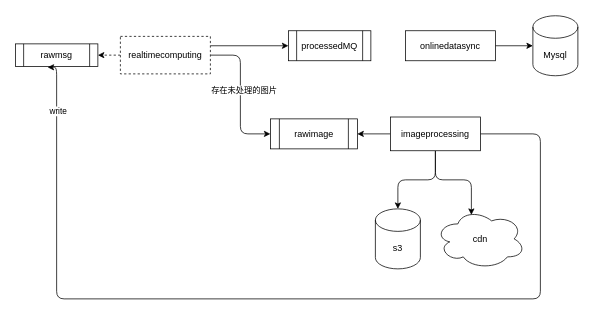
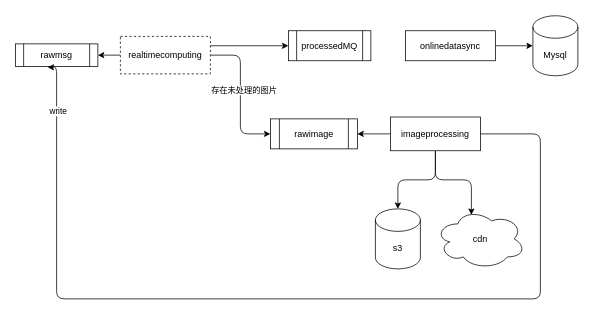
edge "realtimecomputing" -> "rawmsg": style dashed -> solid
